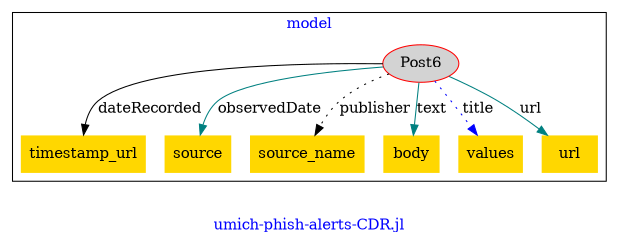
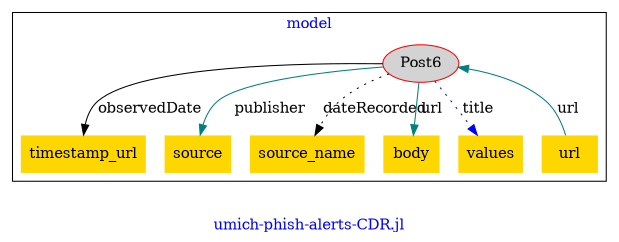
edge "Post6" -> "url": reversed
edge "Post6" -> "timestamp_url": label "dateRecorded" -> "observedDate"
edge "Post6" -> "source": label "observedDate" -> "publisher"
edge "Post6" -> "source_name": label "publisher" -> "dateRecorded"
edge "Post6" -> "body": label "text" -> "url"
